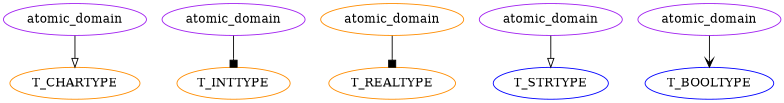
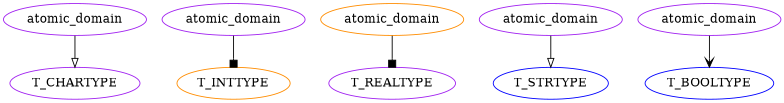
node "T_CHARTYPE": color darkorange -> purple
node "T_REALTYPE": color darkorange -> purple
